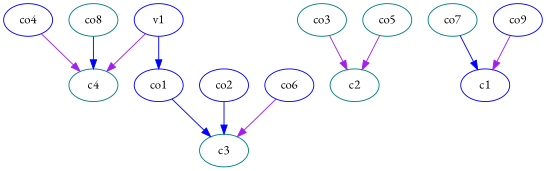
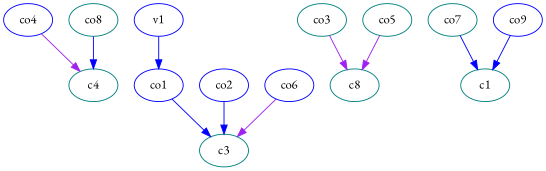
edge "v1" -> "c4": removed
edge "co9" -> "c1": color purple -> blue
node "c2": label "c2" -> "c8"
node "c1": color blue -> teal
